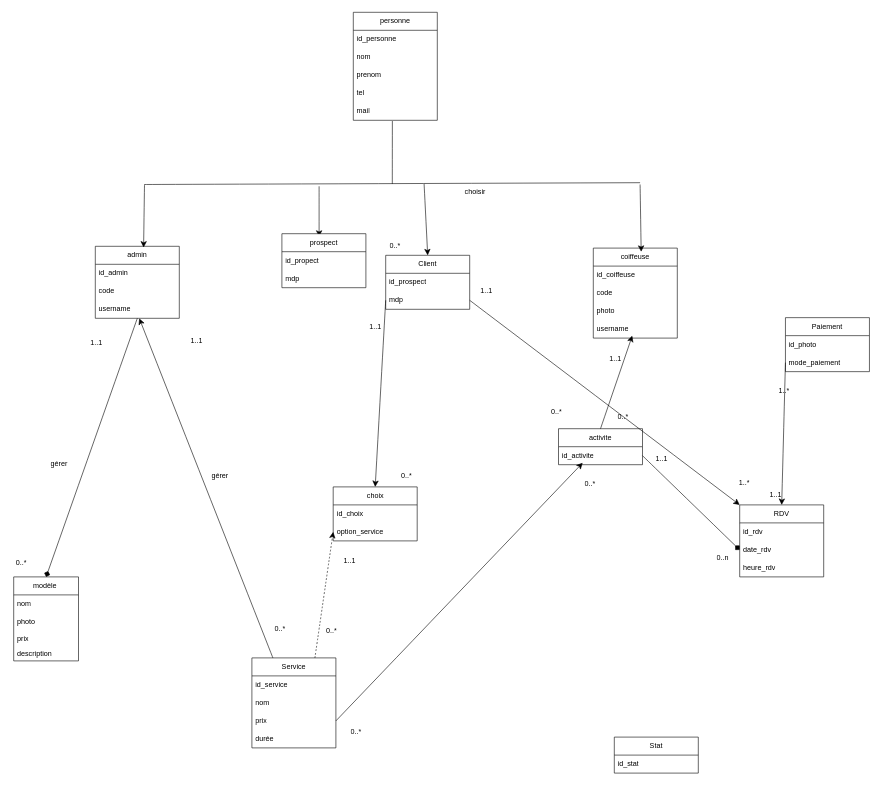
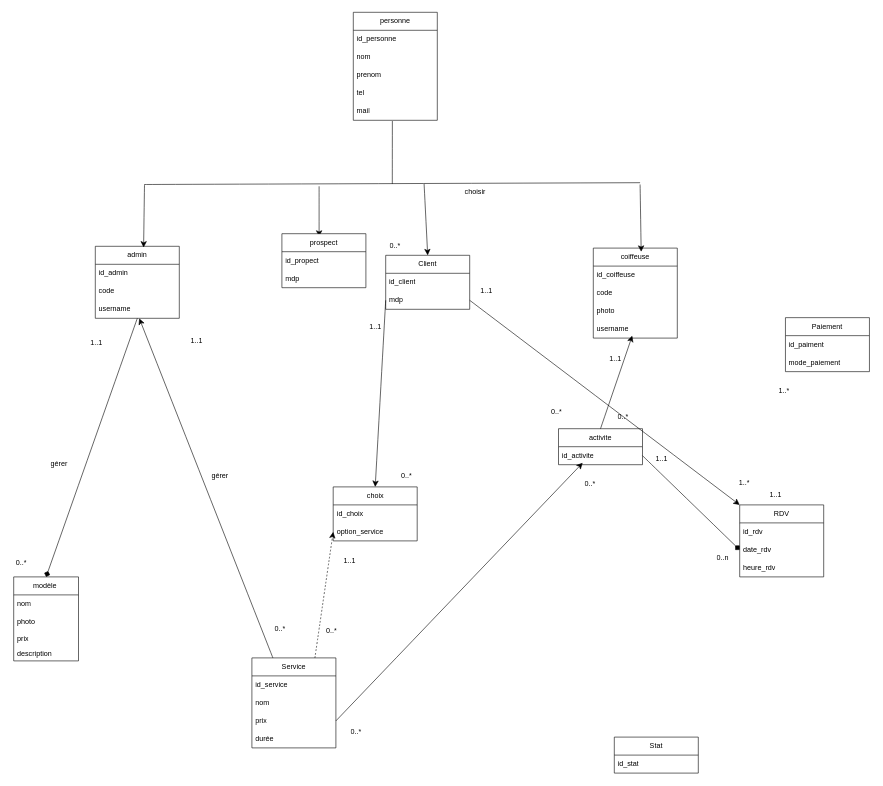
node "id_prospect": label "id_prospect" -> "id_client"
node "id_photo": label "id_photo" -> "id_paiment"
edge "mode_paiement" -> "RDV": removed
